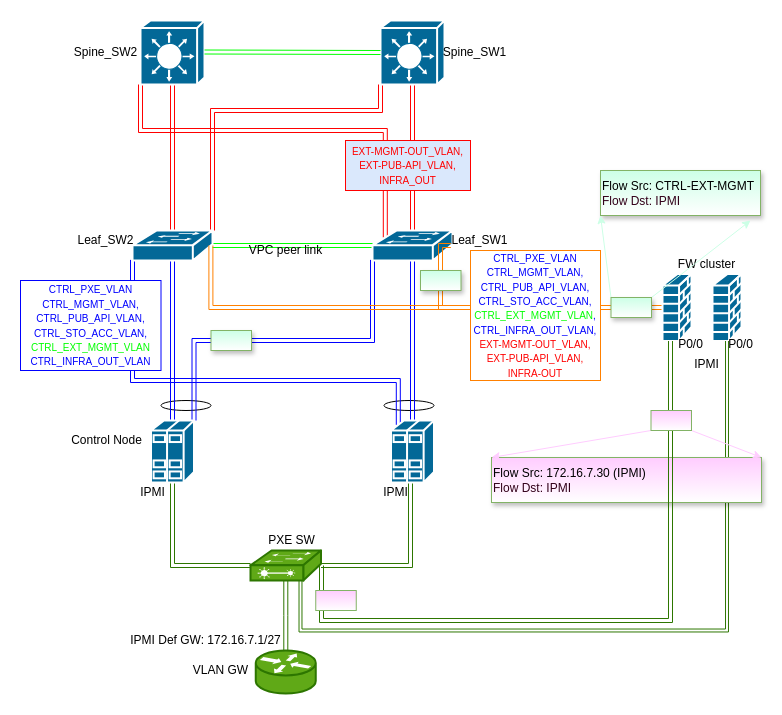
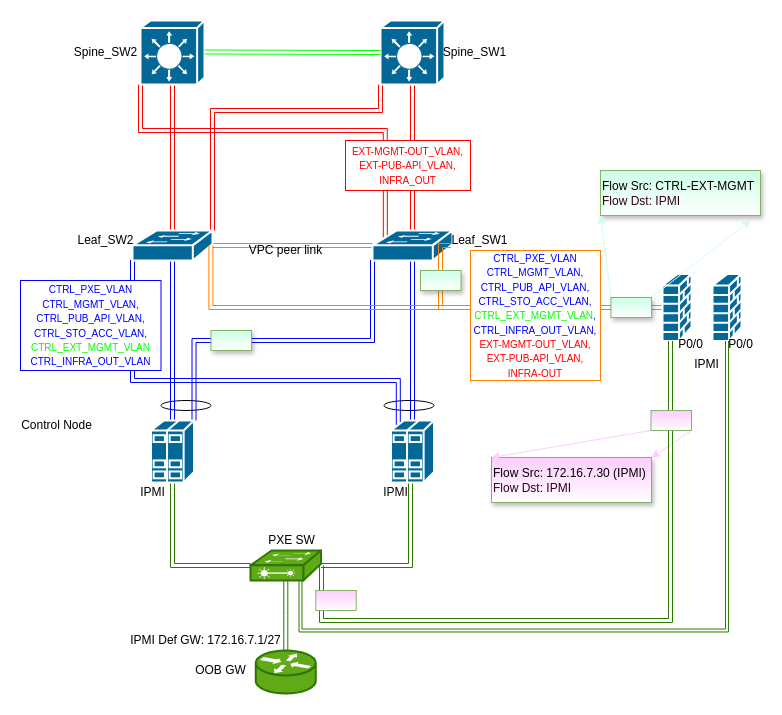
node "EXT-MGMT-OUT_VLAN,EXT-PUB-API_VLAN, INFRA_OUT": fillcolor #dae8fc -> #ffffff
node "FW cluster": removed
node "Control Node": moved (106, 441) -> (56, 426)
node "Flow Src: 172.16.7.30 (IPMI) Flow Dst: IPMI": size 270x45 -> 160x45
node "VLAN GW": label "VLAN GW" -> "OOB GW"
